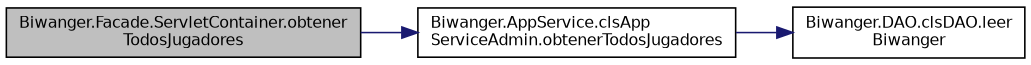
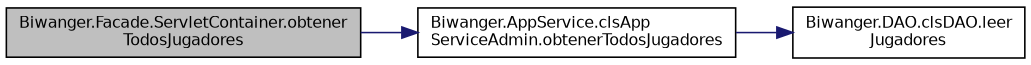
node "Biwanger.DAO.clsDAO.leer Biwanger": label "Biwanger.DAO.clsDAO.leer Biwanger" -> "Biwanger.DAO.clsDAO.leer Jugadores"
